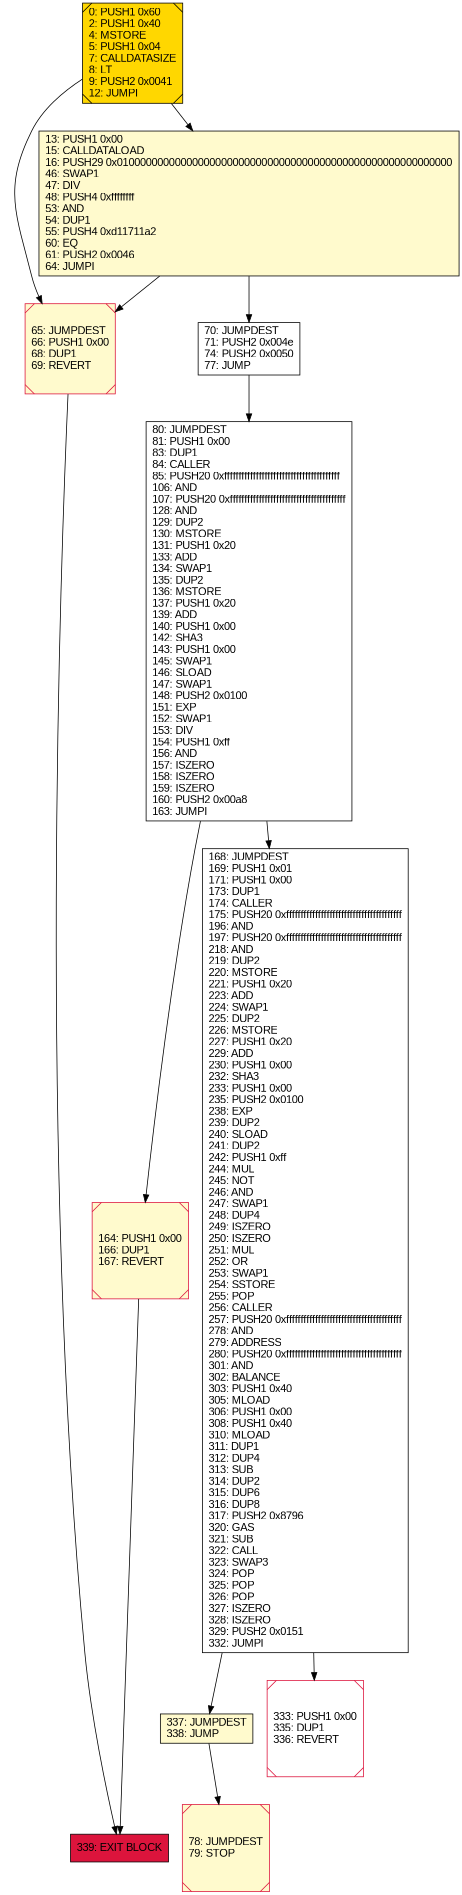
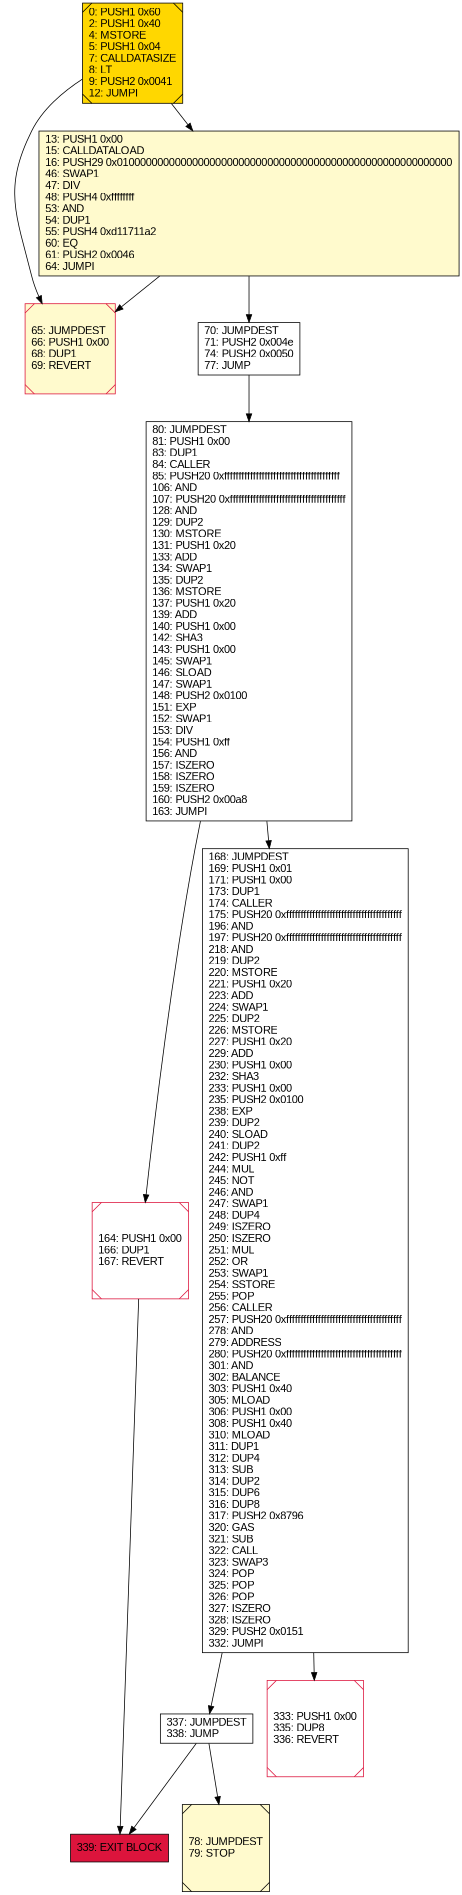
edge "65: JUMPDEST 66: PUSH1 0x00 68: DUP1 69: REVERT" -> "339: EXIT BLOCK": now "337: JUMPDEST 338: JUMP" -> "339: EXIT BLOCK"
node "164: PUSH1 0x00 166: DUP1 167: REVERT": fillcolor lemonchiffon -> white
node "337: JUMPDEST 338: JUMP": fillcolor lemonchiffon -> white
node "333: PUSH1 0x00 335: DUP1 336: REVERT": label "333: PUSH1 0x00 335: DUP1 336: REVERT" -> "333: PUSH1 0x00 335: DUP8 336: REVERT"
node "78: JUMPDEST 79: STOP": color crimson -> black
